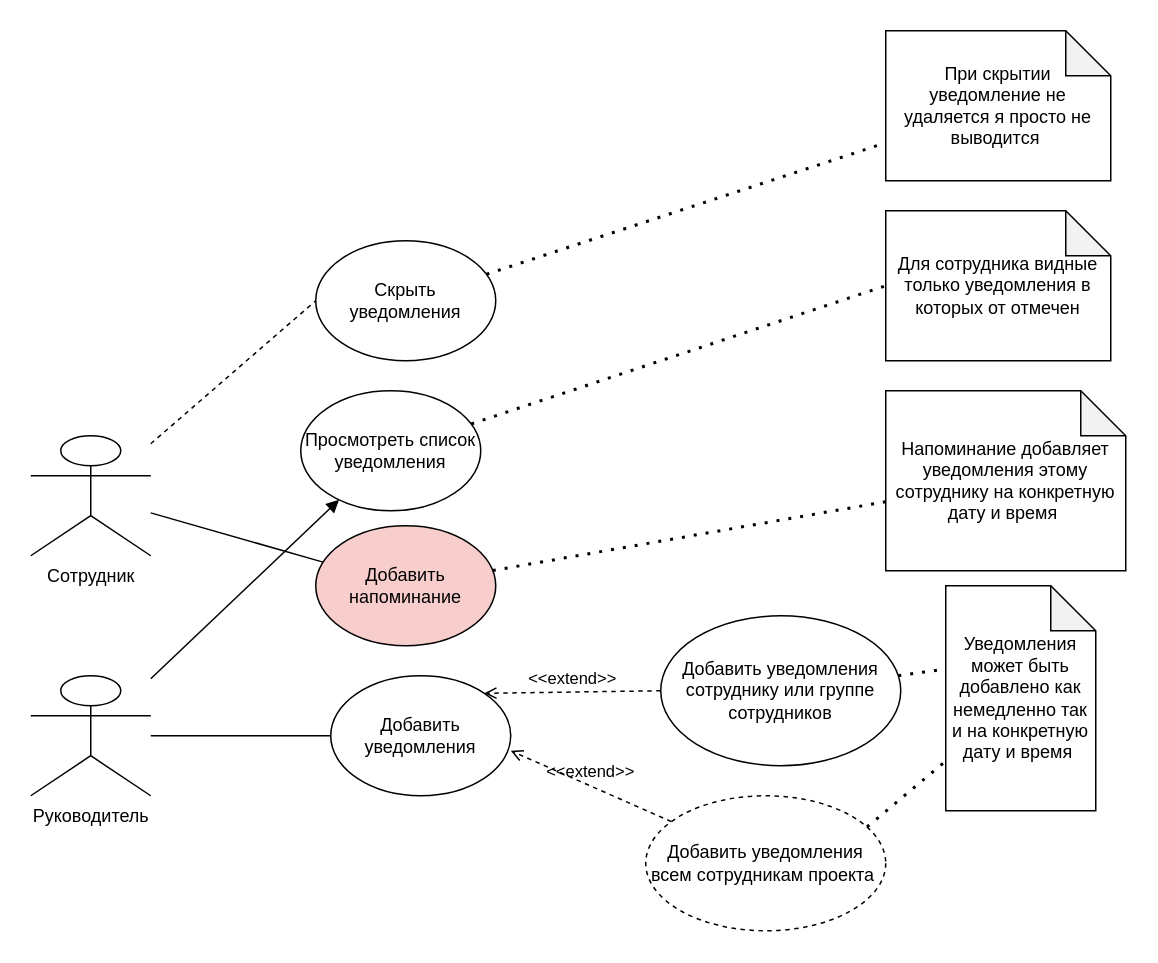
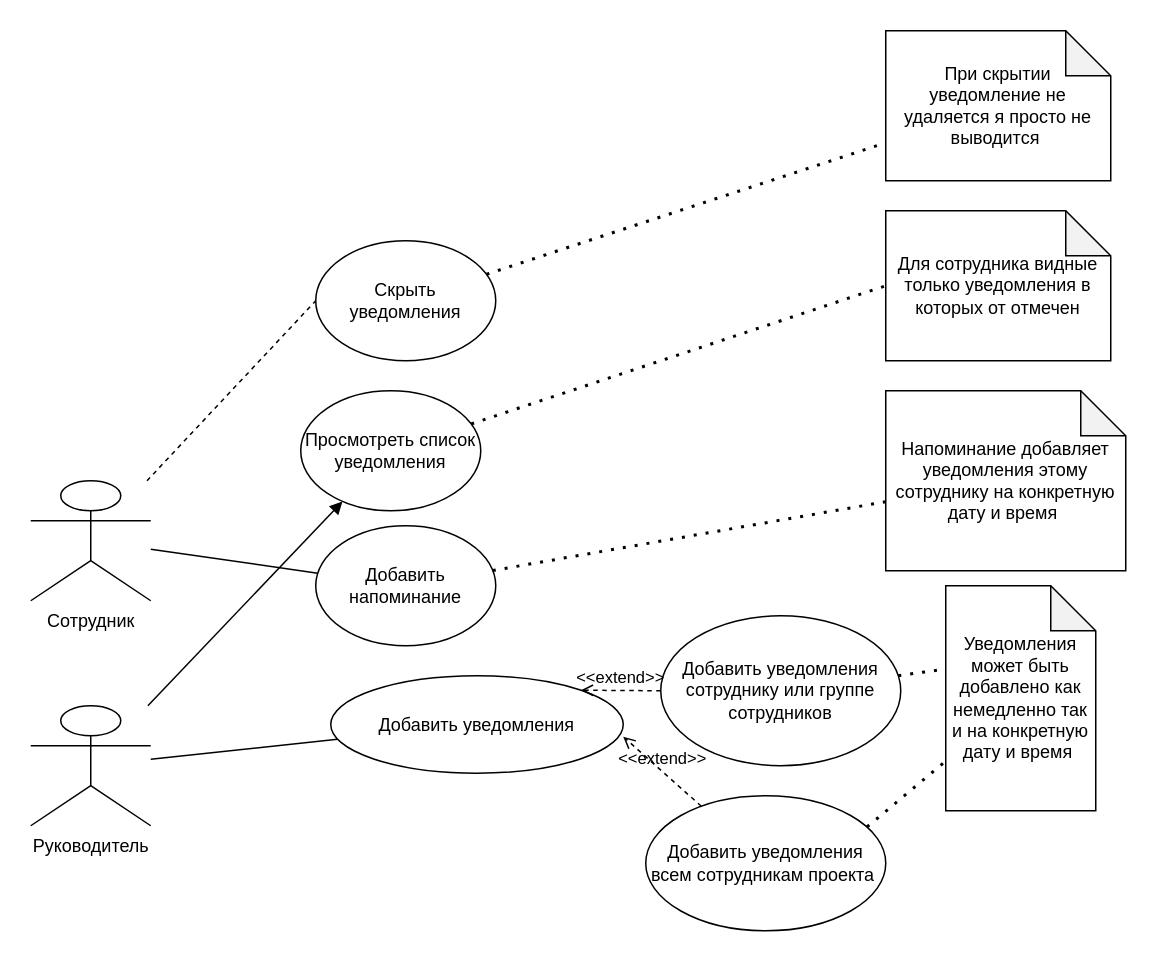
node "Сотрудник": moved (91, 496) -> (91, 541)
node "Добавить напоминание": fillcolor #f8cecc -> #ffffff
node "Руководитель": moved (91, 736) -> (91, 766)
node "Добавить уведомления": size 180x120 -> 293x98
node "Добавить уведомления всем сотрудникам проекта": style dashed -> solid
